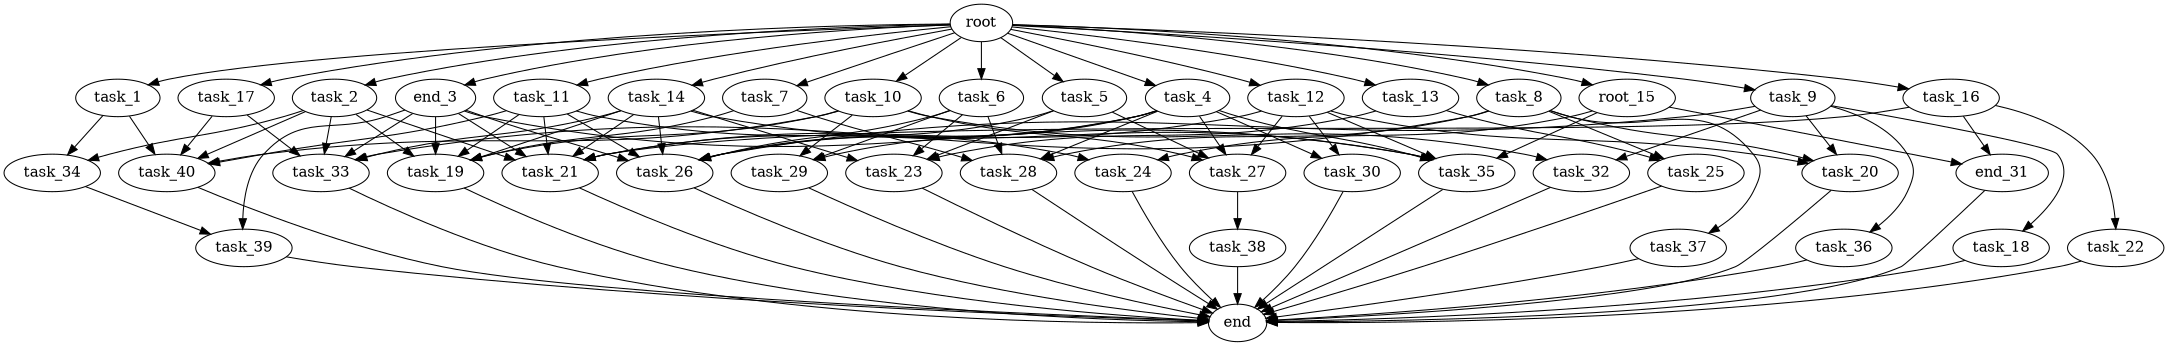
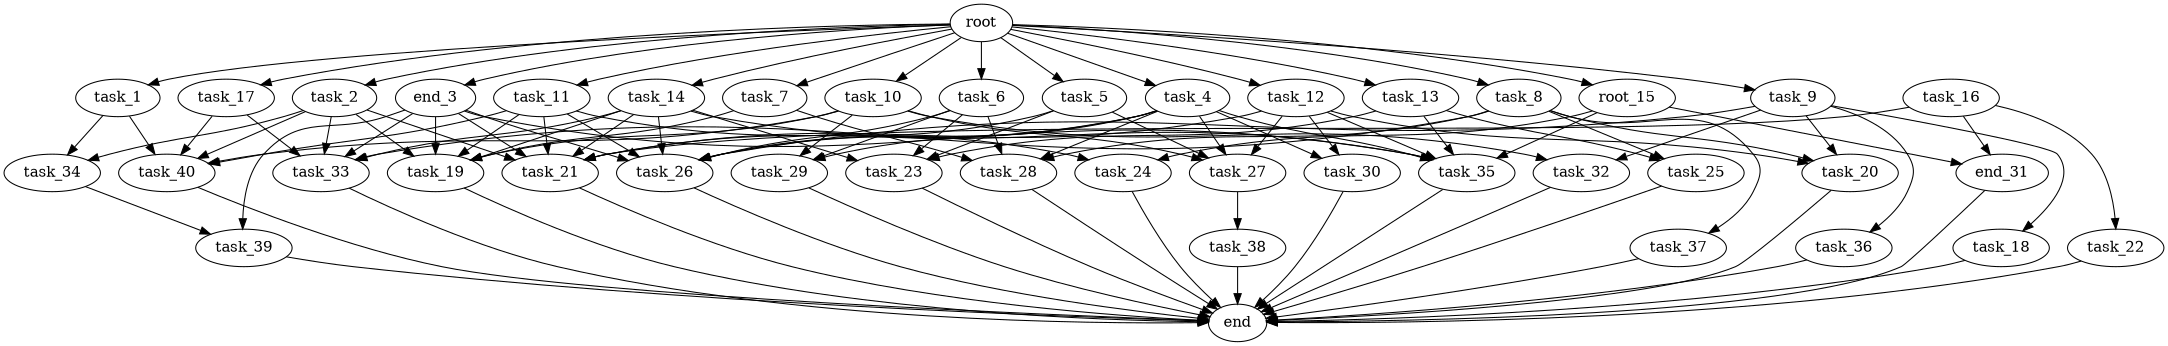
edge "root" -> "task_16": removed
edge "task_13" -> "task_35": added
